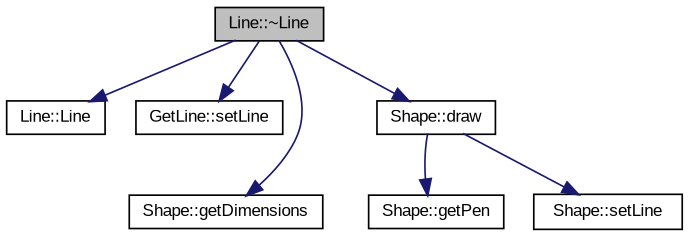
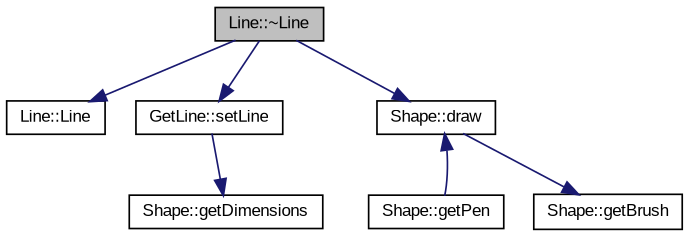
edge "Line::~Line" -> "Shape::getDimensions": now "GetLine::setLine" -> "Shape::getDimensions"
edge "Shape::draw" -> "Shape::getPen": reversed
node "Shape::setLine": label "Shape::setLine" -> "Shape::getBrush"
